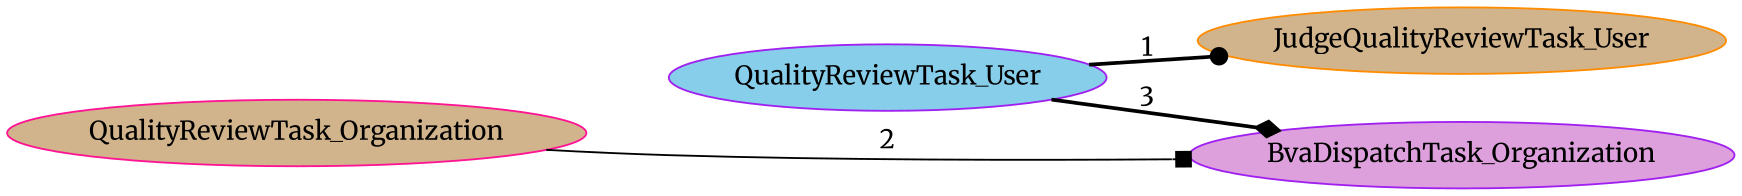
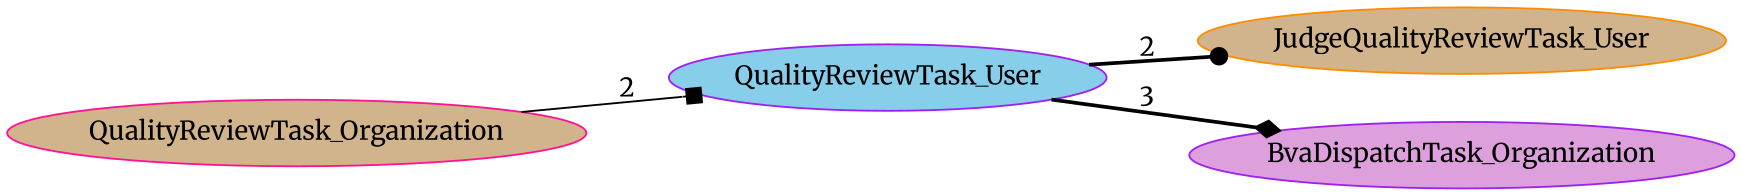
edge "QualityReviewTask_User" -> "JudgeQualityReviewTask_User": label "1" -> "2"
edge "QualityReviewTask_Organization" -> "BvaDispatchTask_Organization": now "QualityReviewTask_Organization" -> "QualityReviewTask_User"
